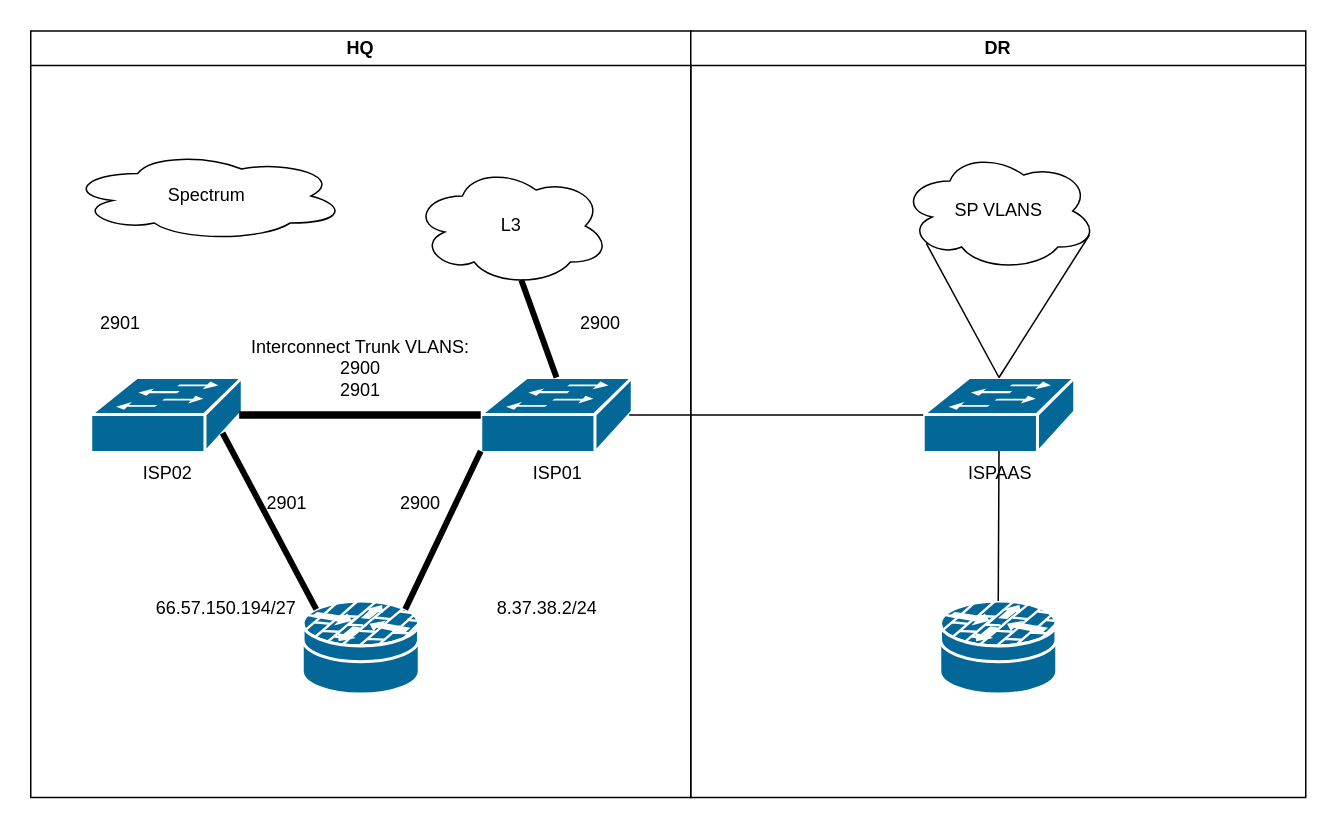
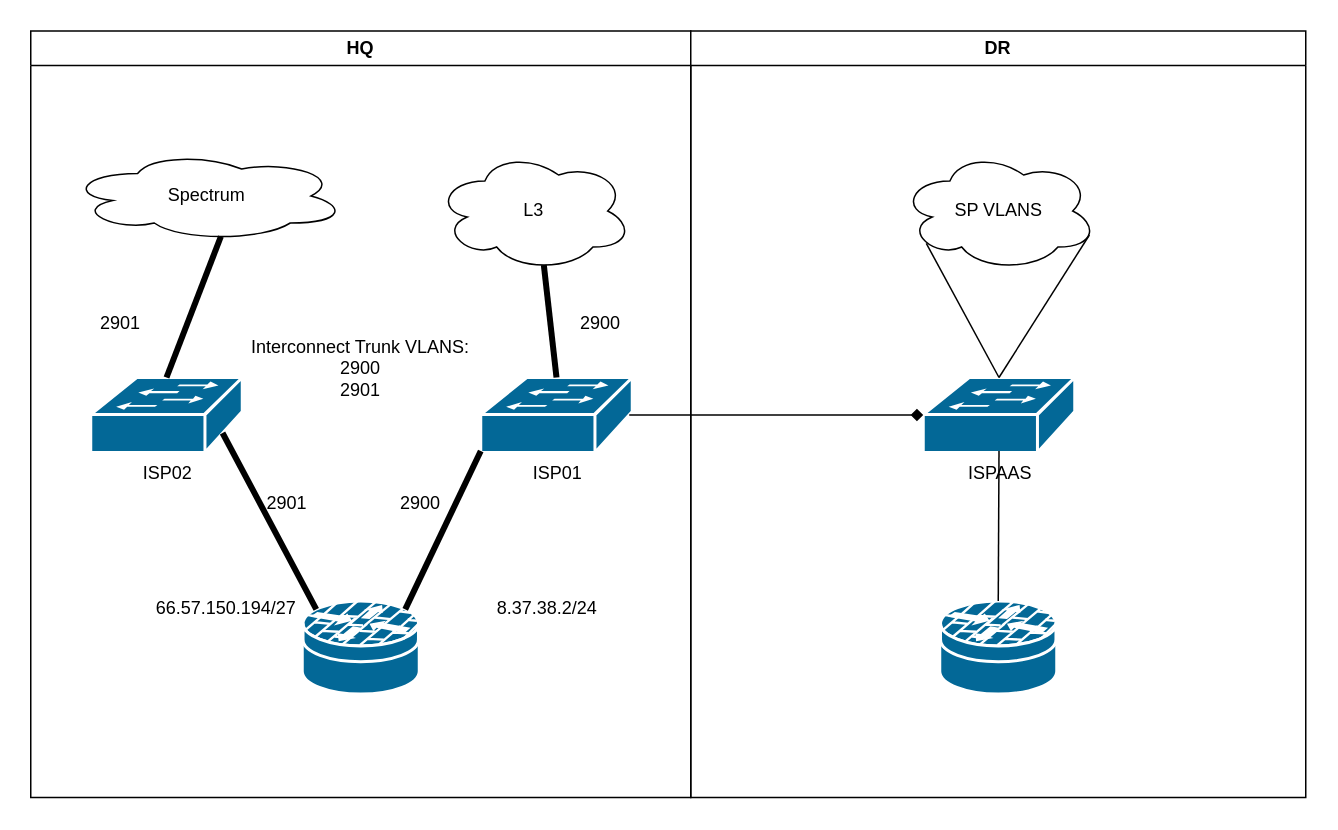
node "L3": moved (512, 226) -> (534, 211)
edge "Spectrum" -- "ISP02": added
edge "ISP02" -- "ISP01": removed
edge "ISP01" -- "ISPAAS": arrowhead none -> diamond
